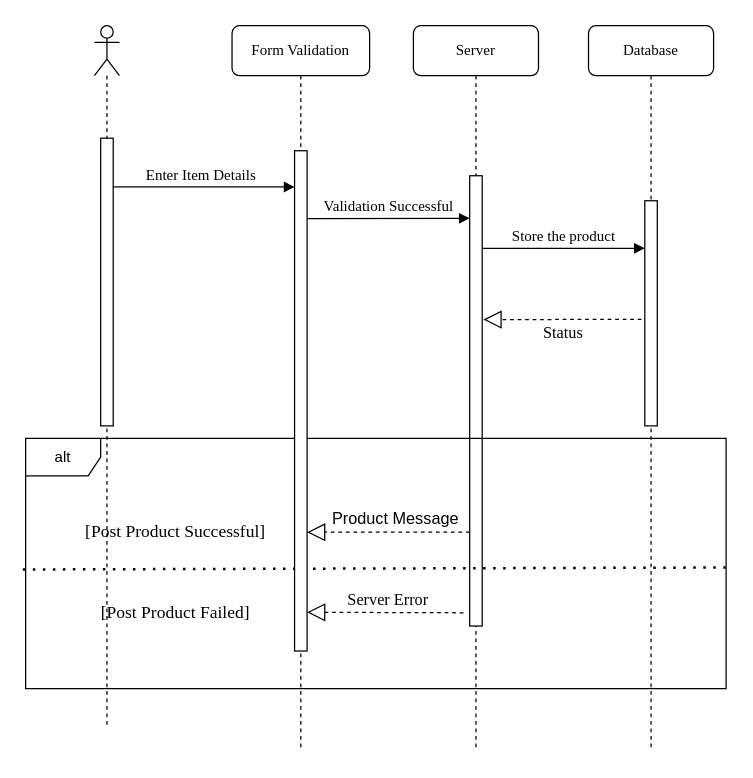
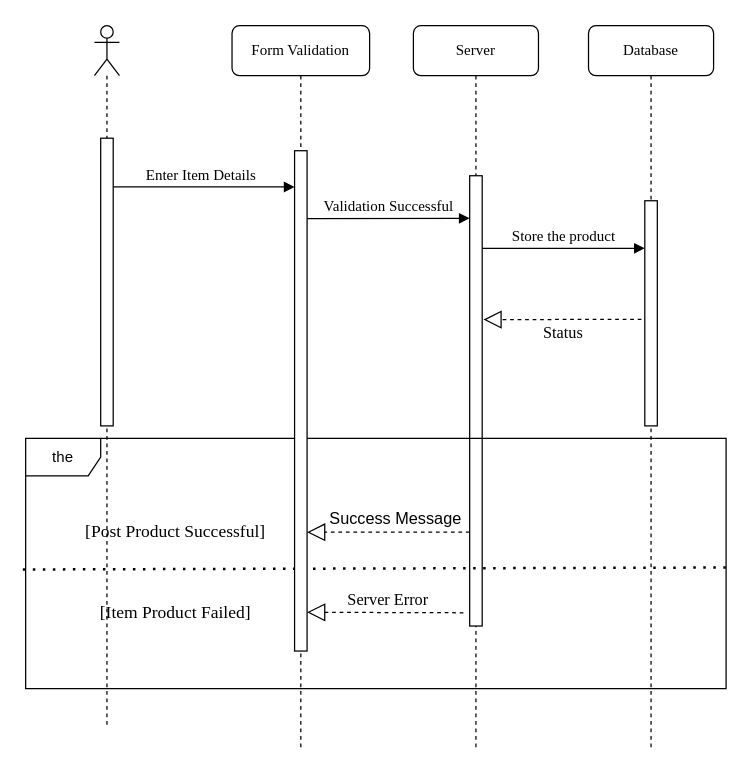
node "alt": label "alt" -> "the"
node "Product Message": label "Product Message" -> "Success Message"
node "[Post Product Failed]": label "[Post Product Failed]" -> "[Item Product Failed]"
